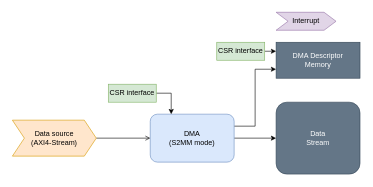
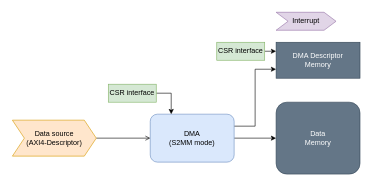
node "Data source (AXI4-Stream)": label "Data source (AXI4-Stream)" -> "Data source (AXI4-Descriptor)"
node "Data Stream": label "Data Stream" -> "Data Memory"
